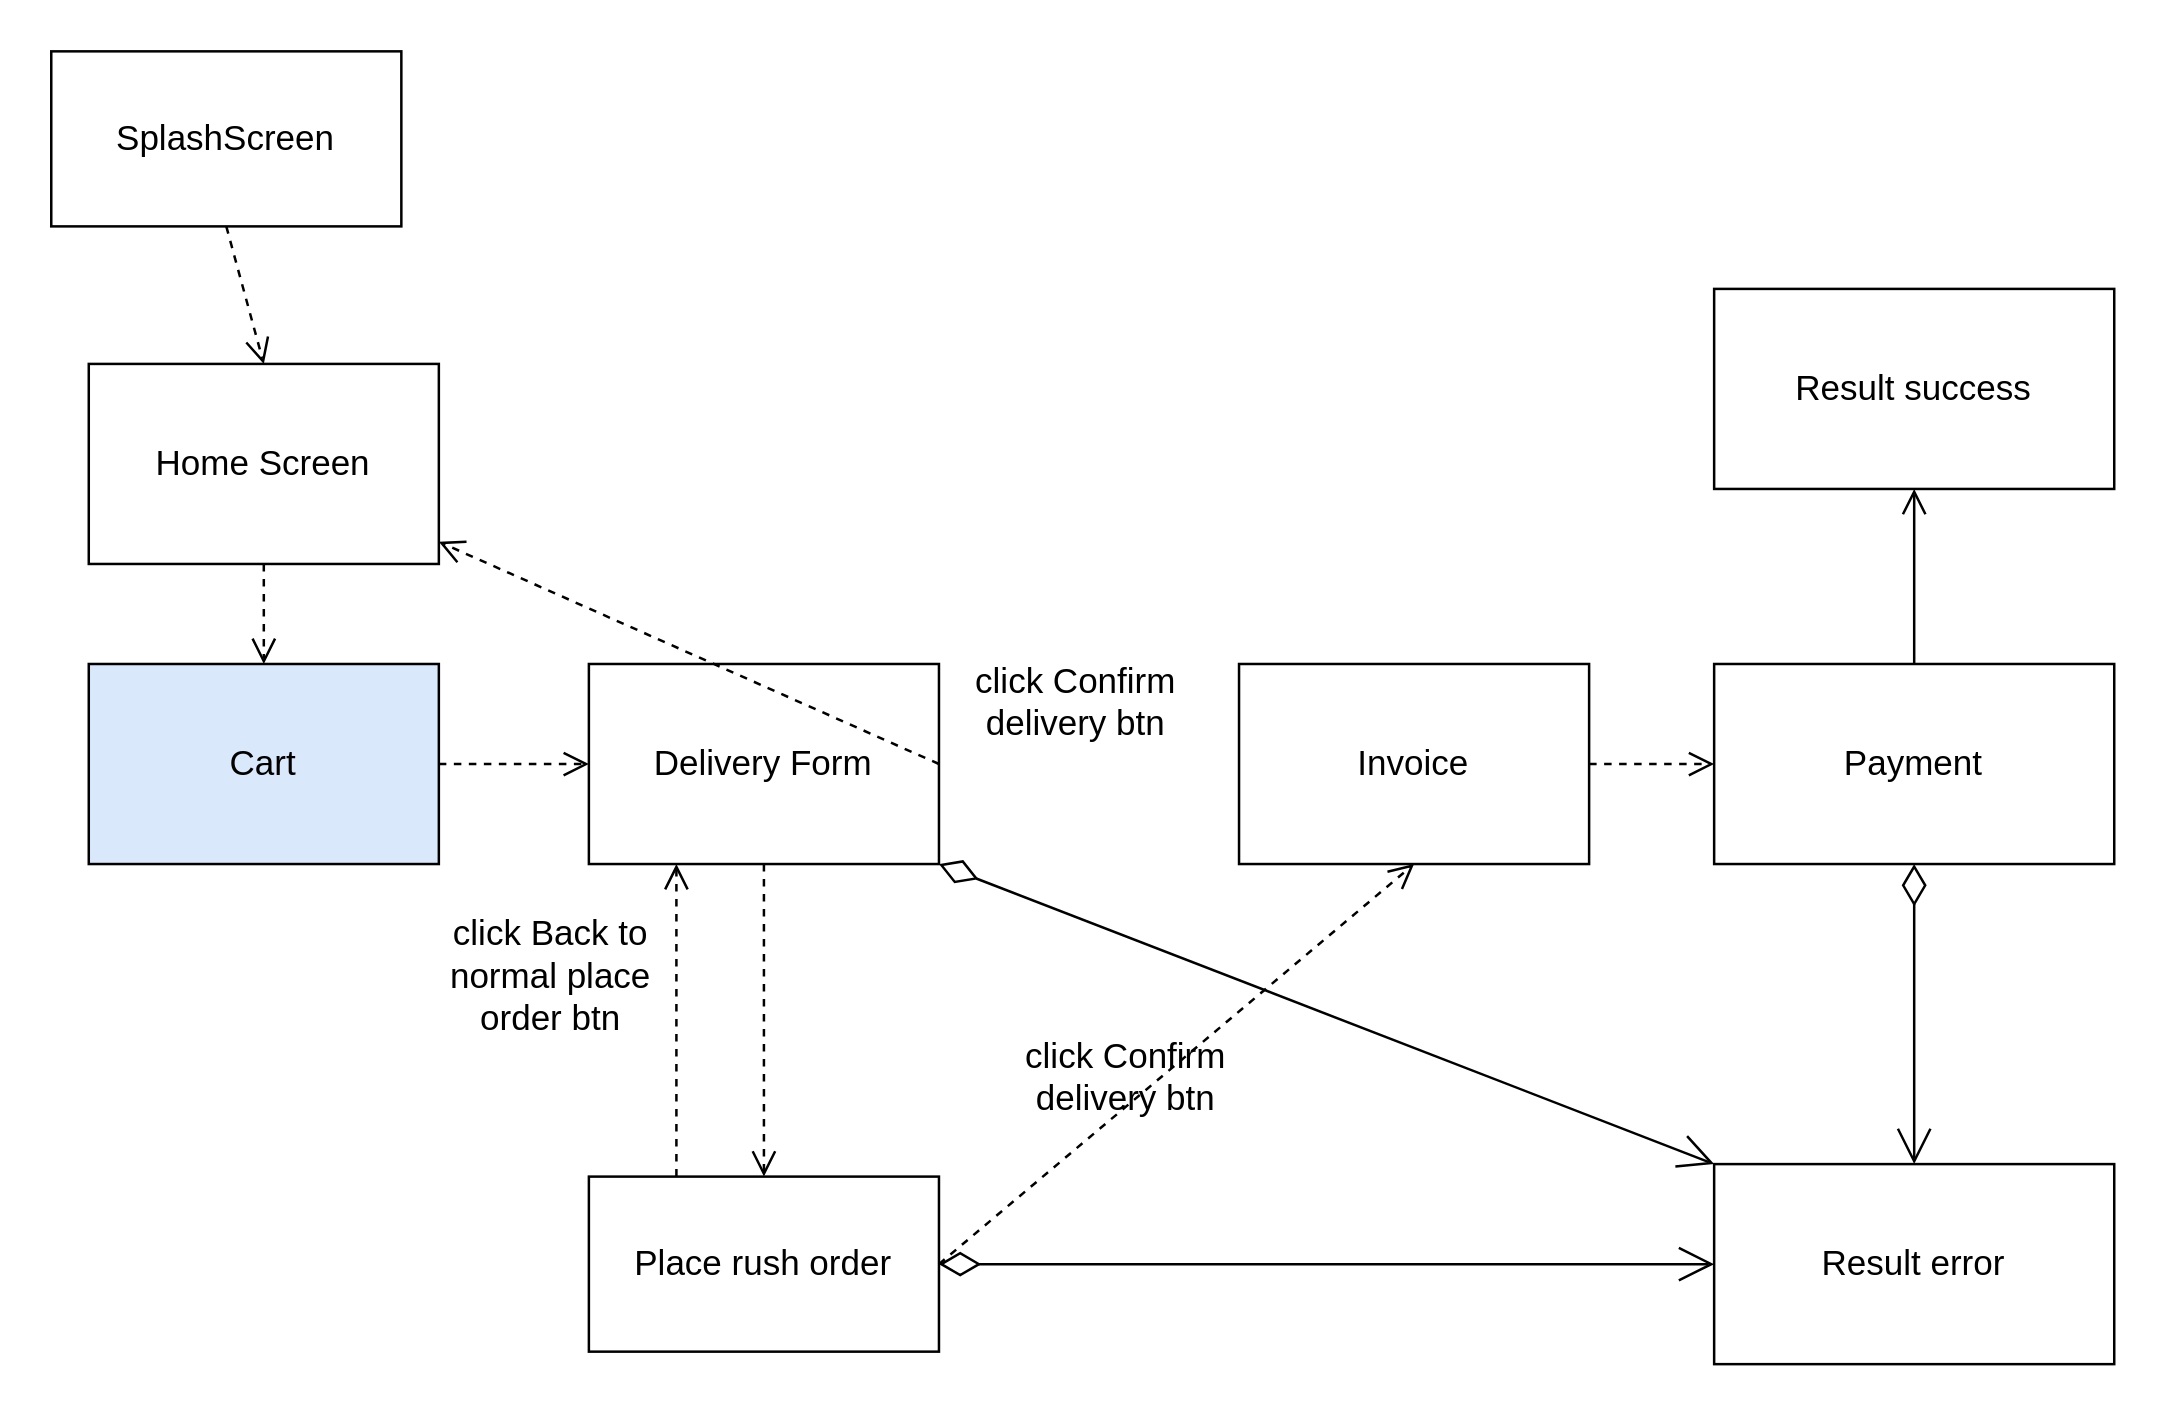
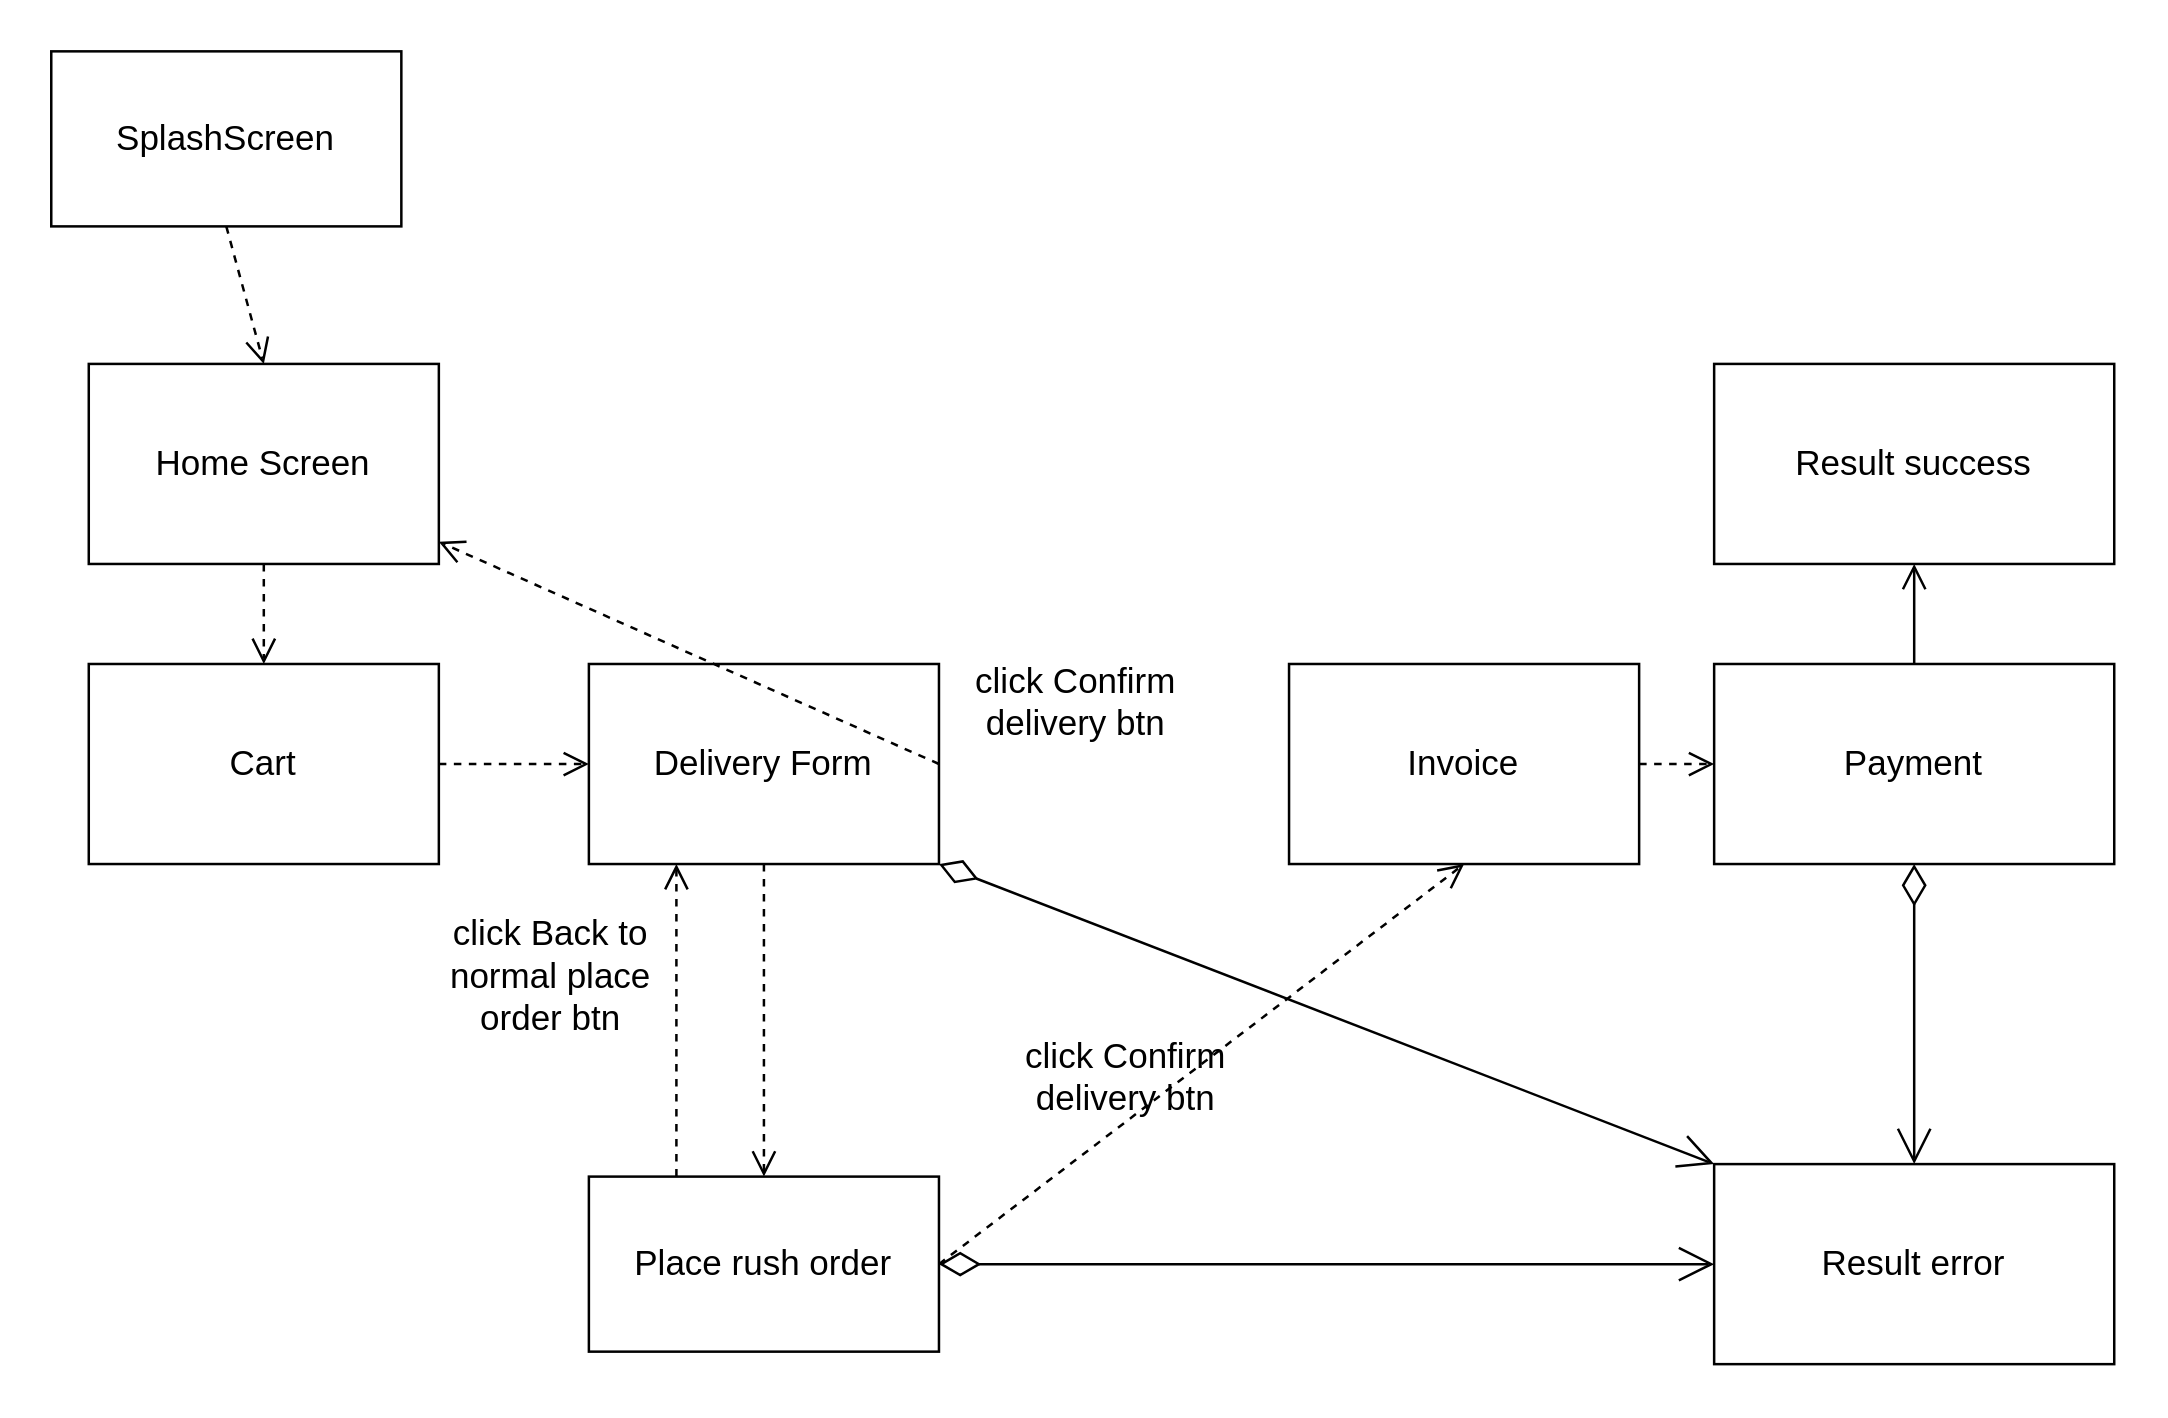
node "Result success": moved (1914, 389) -> (1914, 464)
node "Cart": fillcolor #dae8fc -> #ffffff
node "Invoice": moved (1414, 764) -> (1464, 764)
